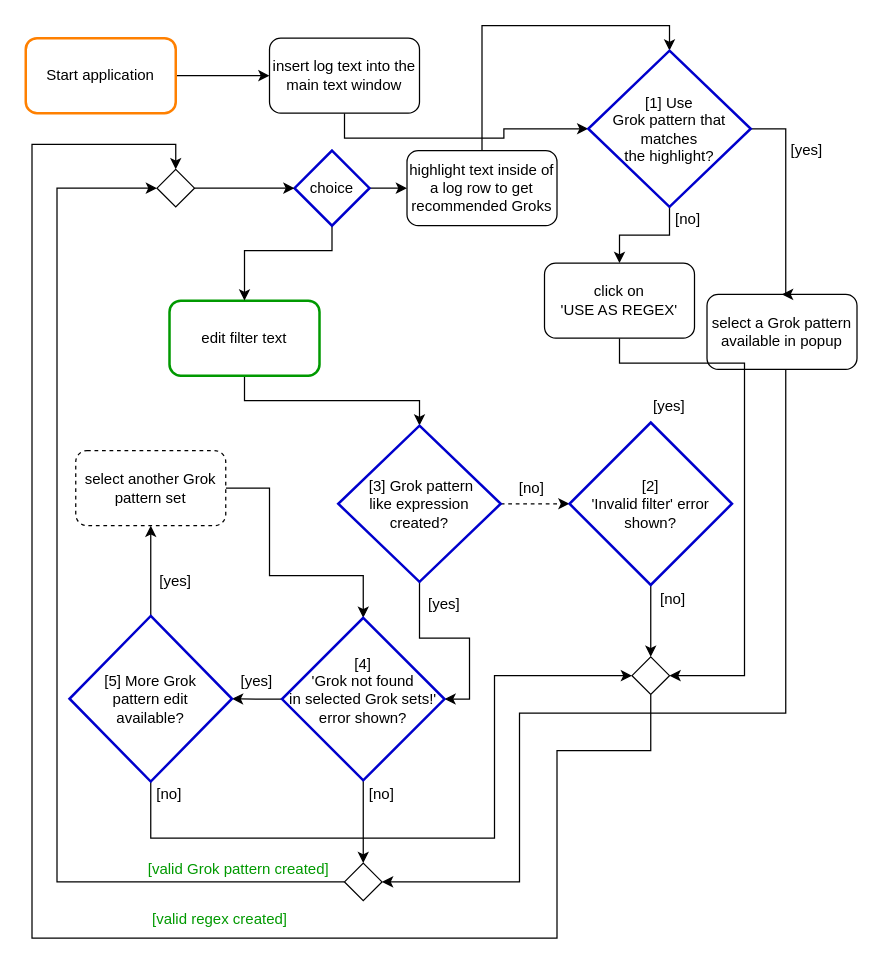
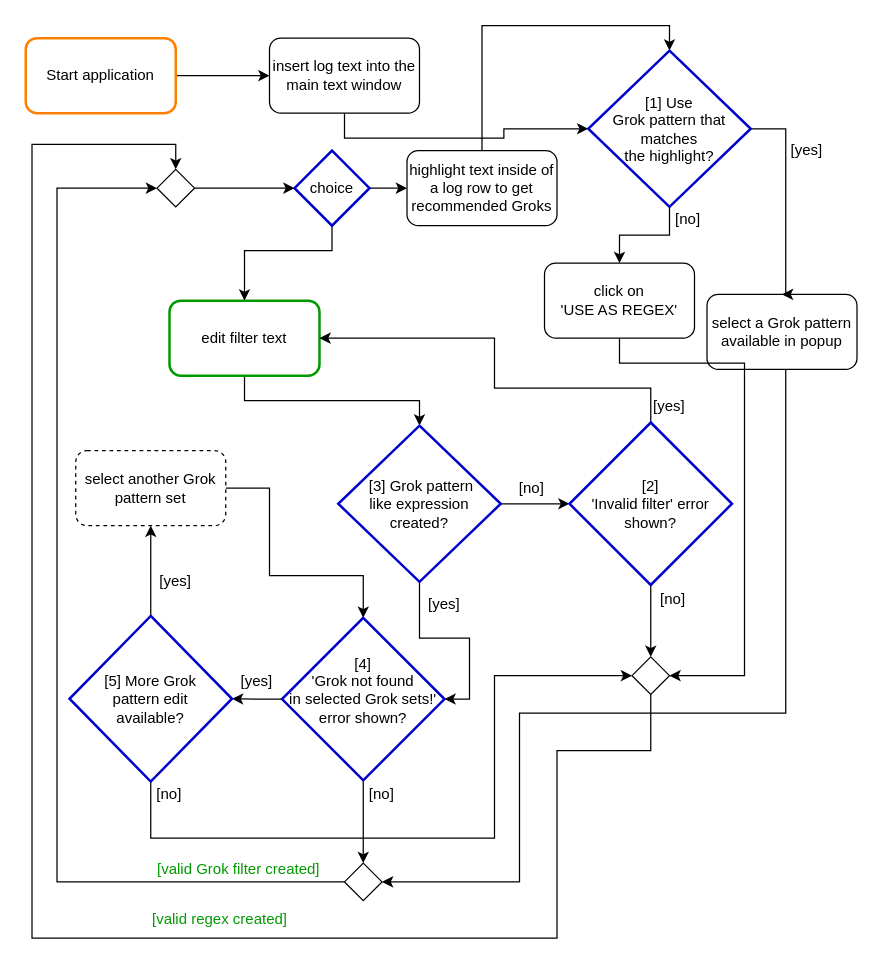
edge "[2] 'Invalid filter' error shown?" -> "edit filter text": added
edge "[3] Grok pattern like expression created?" -> "[2] 'Invalid filter' error shown?": style dashed -> solid
node "[valid Grok pattern created]": label "[valid Grok pattern created]" -> "[valid Grok filter created]"
